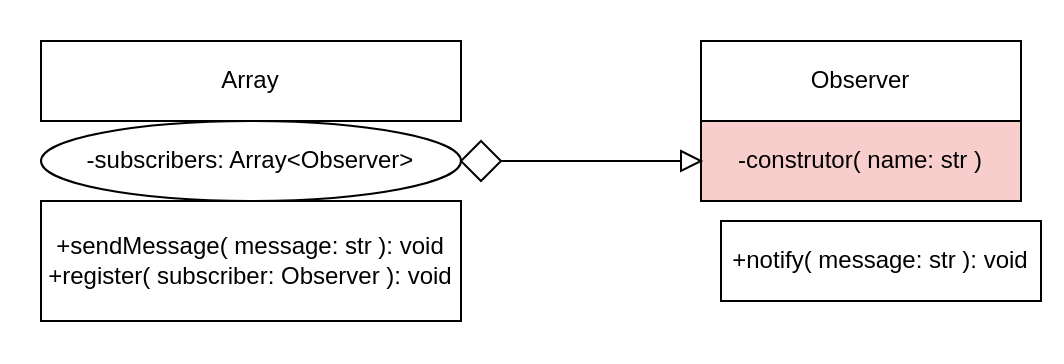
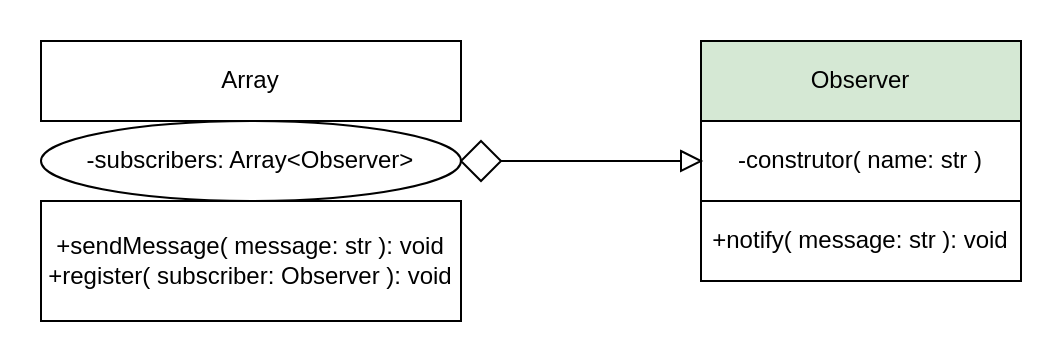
node "Observer": fillcolor #ffffff -> #d5e8d4
node "-construtor( name: str )": fillcolor #f8cecc -> #ffffff
node "+notify( message: str ): void": moved (881, 261) -> (861, 241)
